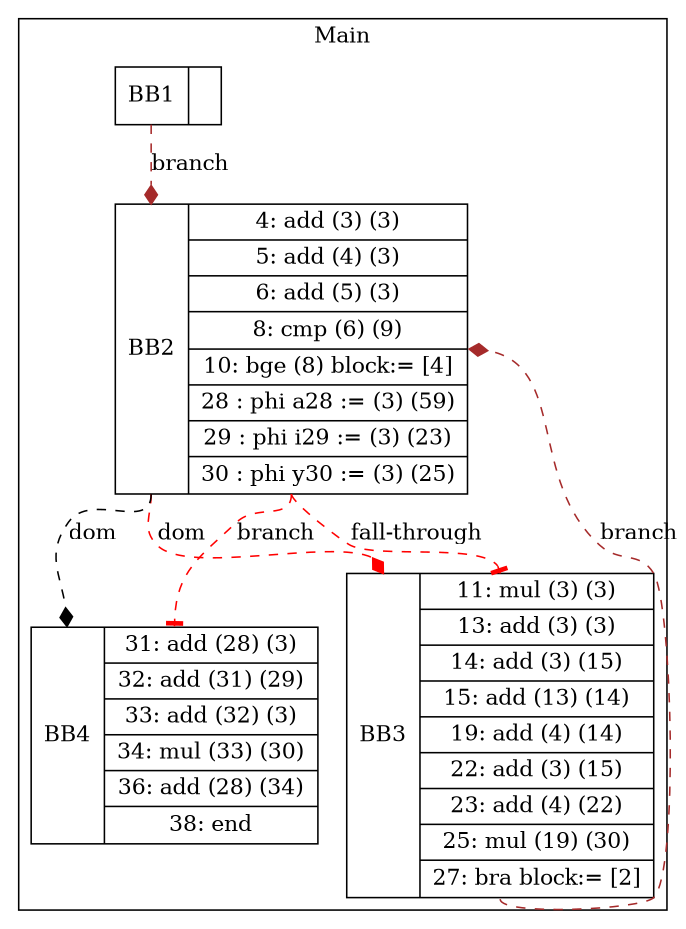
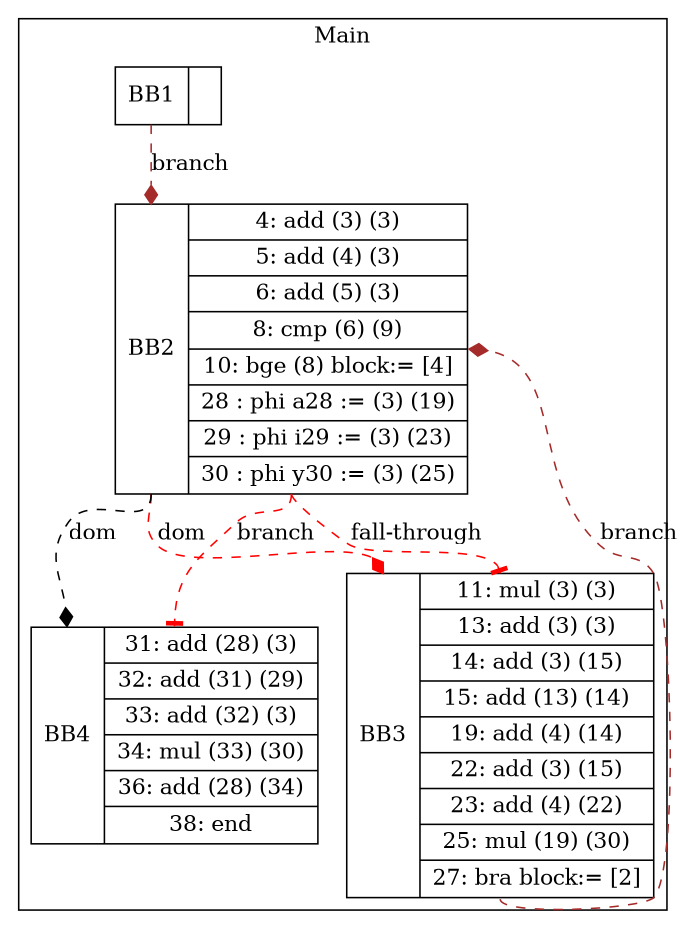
node "BB2": text "28 : phi a28 := (3) (59)" -> "28 : phi a28 := (3) (19)"
